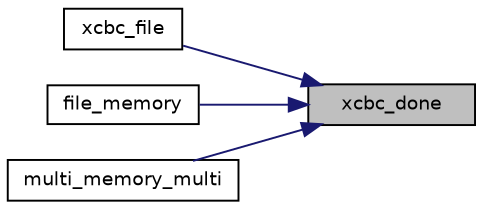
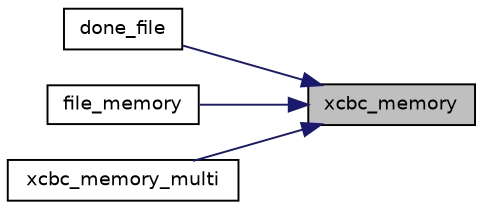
node "xcbc_file": label "xcbc_file" -> "done_file"
node "xcbc_done": label "xcbc_done" -> "xcbc_memory"
node "multi_memory_multi": label "multi_memory_multi" -> "xcbc_memory_multi"
